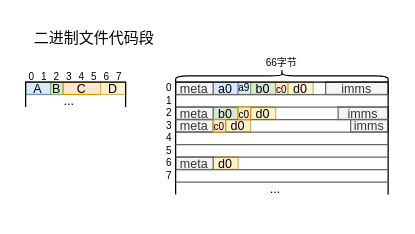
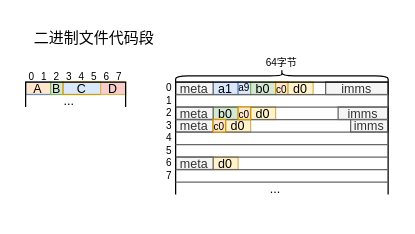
node "66字节": label "66字节" -> "64字节"
node "A": fillcolor #dae8fc -> #ffe6cc
node "C": fillcolor #ffe6cc -> #dae8fc
node "D": fillcolor #fff2cc -> #f8cecc
node "a0": label "a0" -> "a1"
